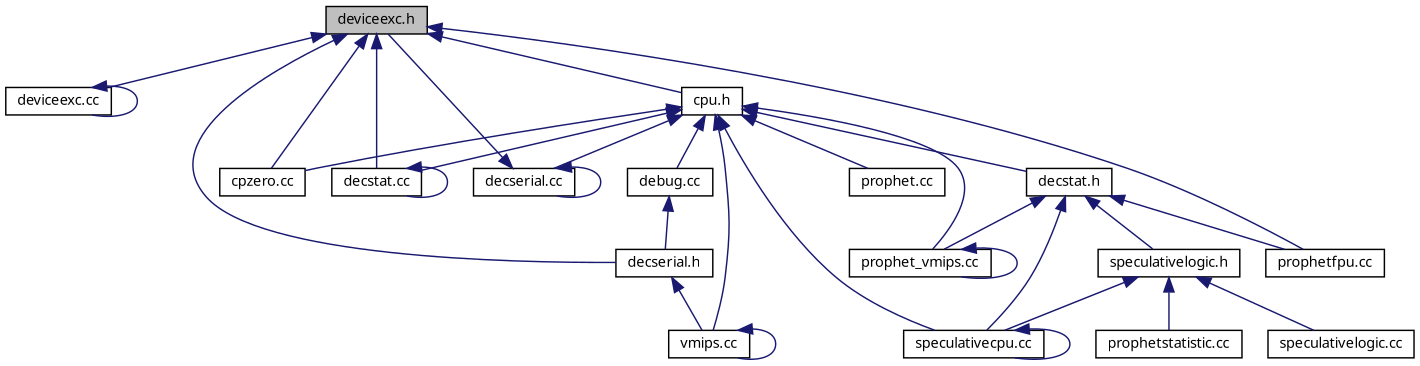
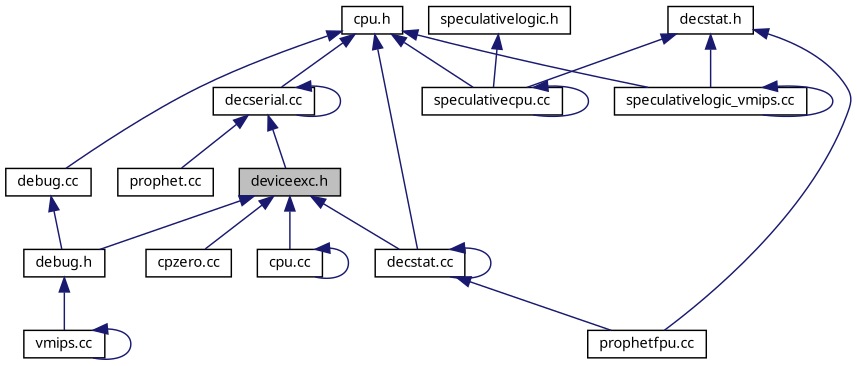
edge "cpu.h" -> "deviceexc.h": removed
node "deviceexc.cc": label "deviceexc.cc" -> "cpu.cc"
edge "prophetfpu.cc" -> "deviceexc.h": now "prophetfpu.cc" -> "decstat.cc"
edge "cpzero.cc" -> "cpu.h": removed
edge "prophet.cc" -> "cpu.h": now "prophet.cc" -> "decserial.cc"
edge "decstat.h" -> "cpu.h": removed
edge "speculativelogic.h" -> "decstat.h": removed
edge "vmips.cc" -> "cpu.h": removed
node "decserial.h": label "decserial.h" -> "debug.h"
node "prophet_vmips.cc": label "prophet_vmips.cc" -> "speculativelogic_vmips.cc"
node "prophetstatistic.cc": removed
node "speculativelogic.cc": removed
